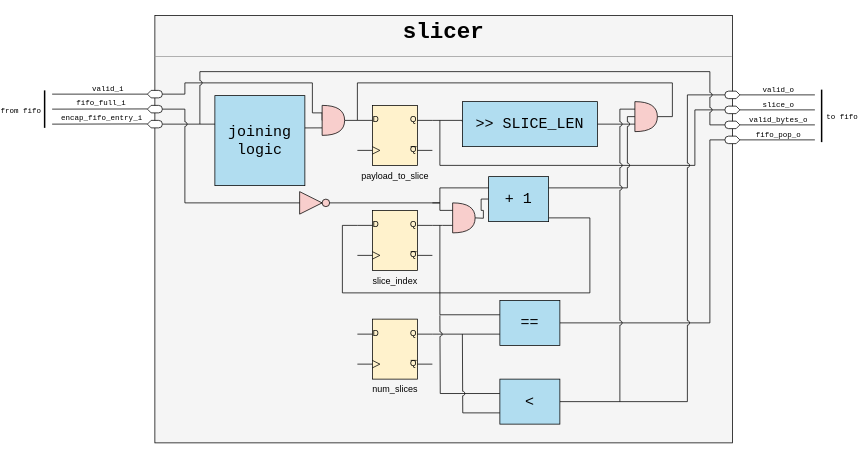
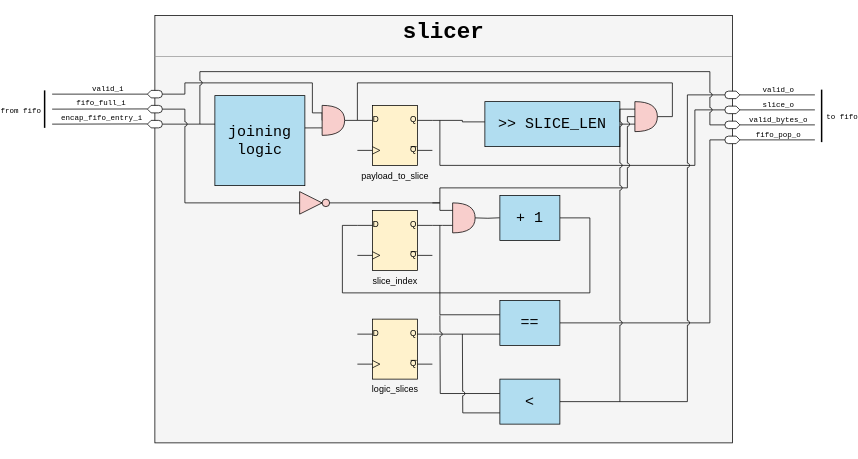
node ">> SLICE_LEN": moved (530, 124) -> (552, 124)
node "+ 1": moved (519, 199) -> (530, 218)
node "num_slices": label "num_slices" -> "logic_slices"
